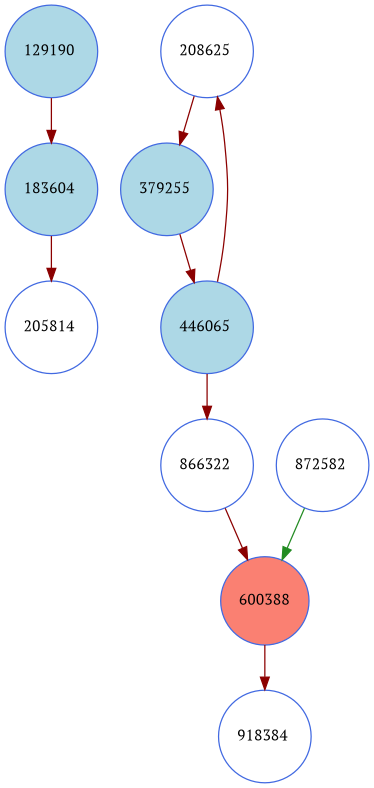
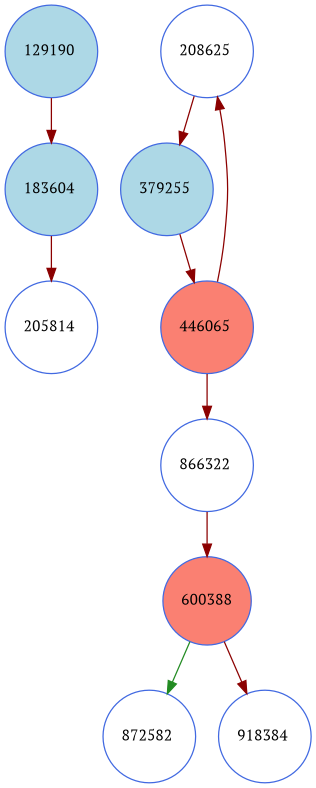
node "446065": fillcolor lightblue -> salmon
edge "872582" -> "600388": reversed
